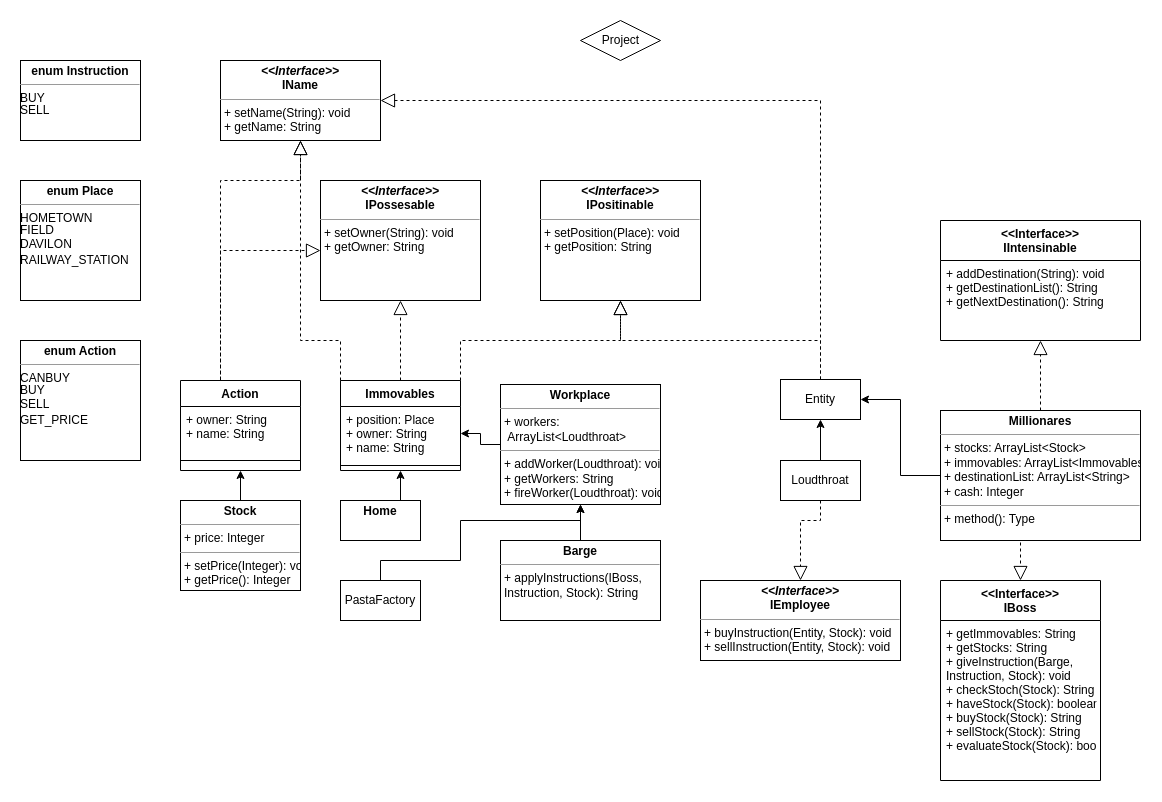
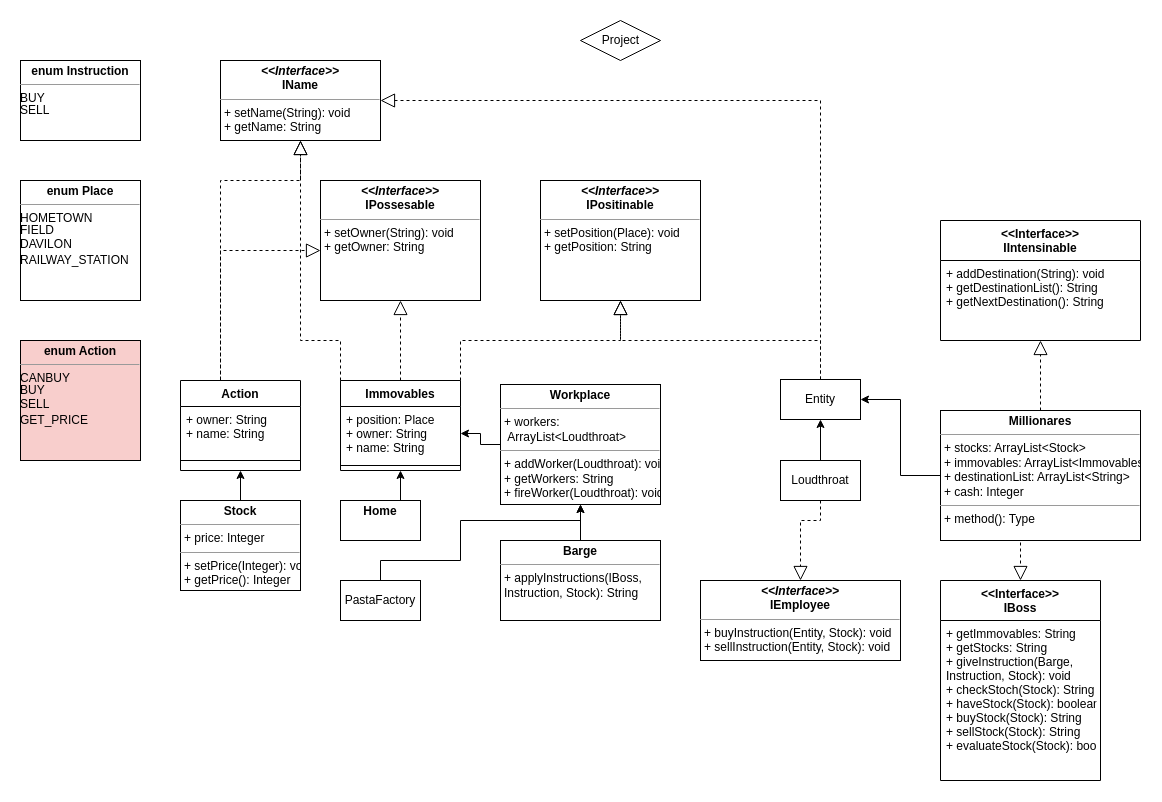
node "enum Action CANBUY BUY SELL GET_PRICE": fillcolor #ffffff -> #f8cecc
